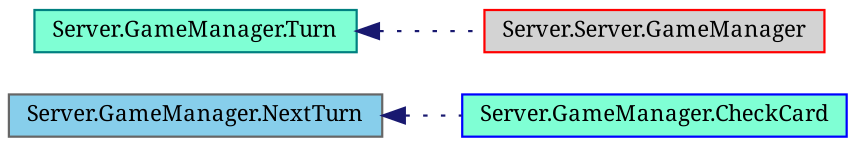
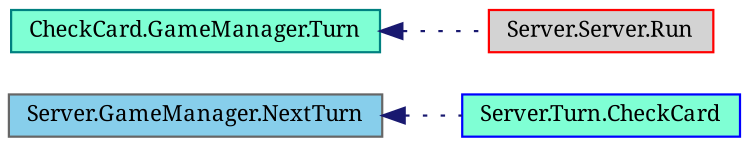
node "Server.GameManager.Turn": label "Server.GameManager.Turn" -> "CheckCard.GameManager.Turn"
node "Server.Server.GameManager": label "Server.Server.GameManager" -> "Server.Server.Run"
node "Server.GameManager.CheckCard": label "Server.GameManager.CheckCard" -> "Server.Turn.CheckCard"
